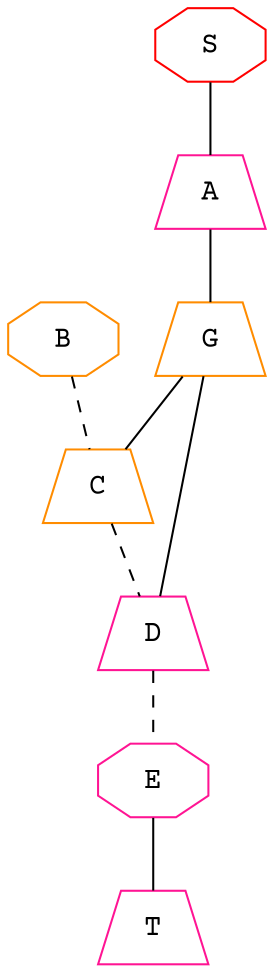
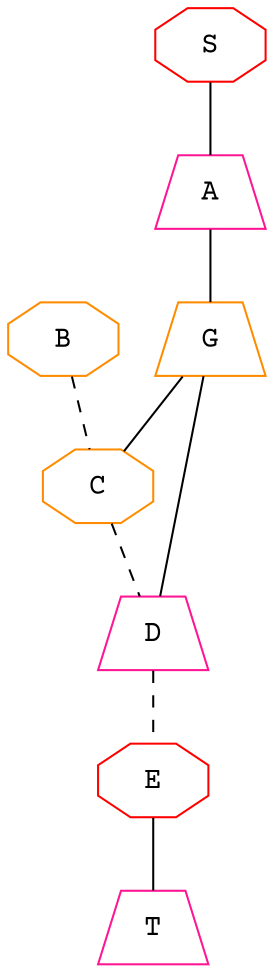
node "C": shape trapezium -> octagon
node "E": color deeppink -> red
